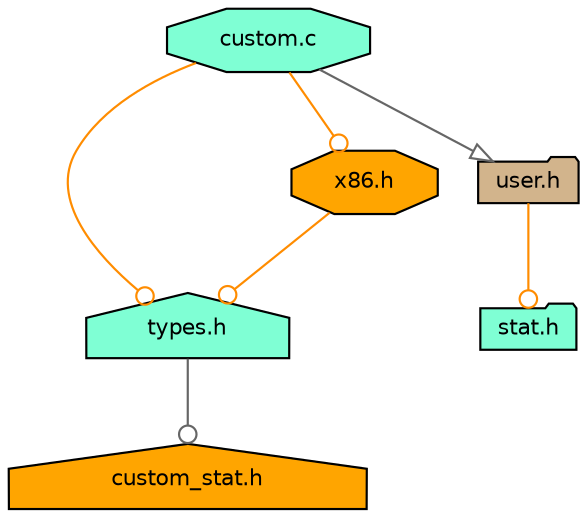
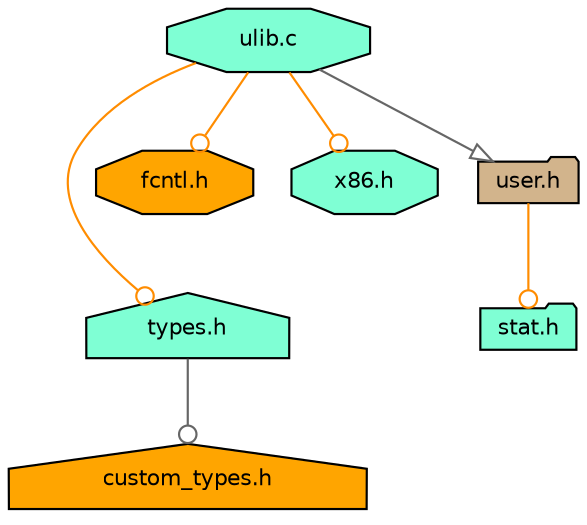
node "custom.c": label "custom.c" -> "ulib.c"
node "fcntl.h": added
node "x86.h": fillcolor orange -> aquamarine
edge "x86.h" -> "types.h": removed
node "custom_stat.h": label "custom_stat.h" -> "custom_types.h"
